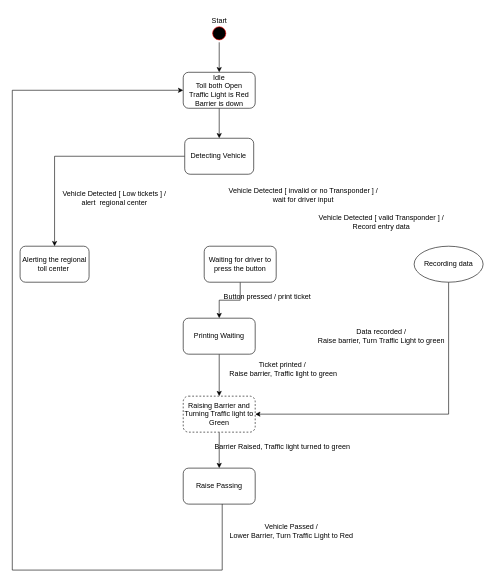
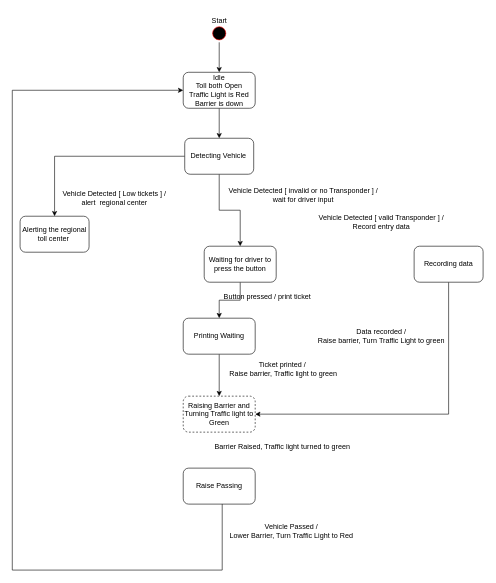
edge "Detecting Vehicle" -> "Waiting for driver to press the button": added
node "Alerting the regional toll center": moved (55, 264) -> (55, 234)
node "Recording data": shape ellipse -> rounded rectangle
edge "Raising Barrier and Turning Traffic light to Green" -> "Raise Passing": removed
